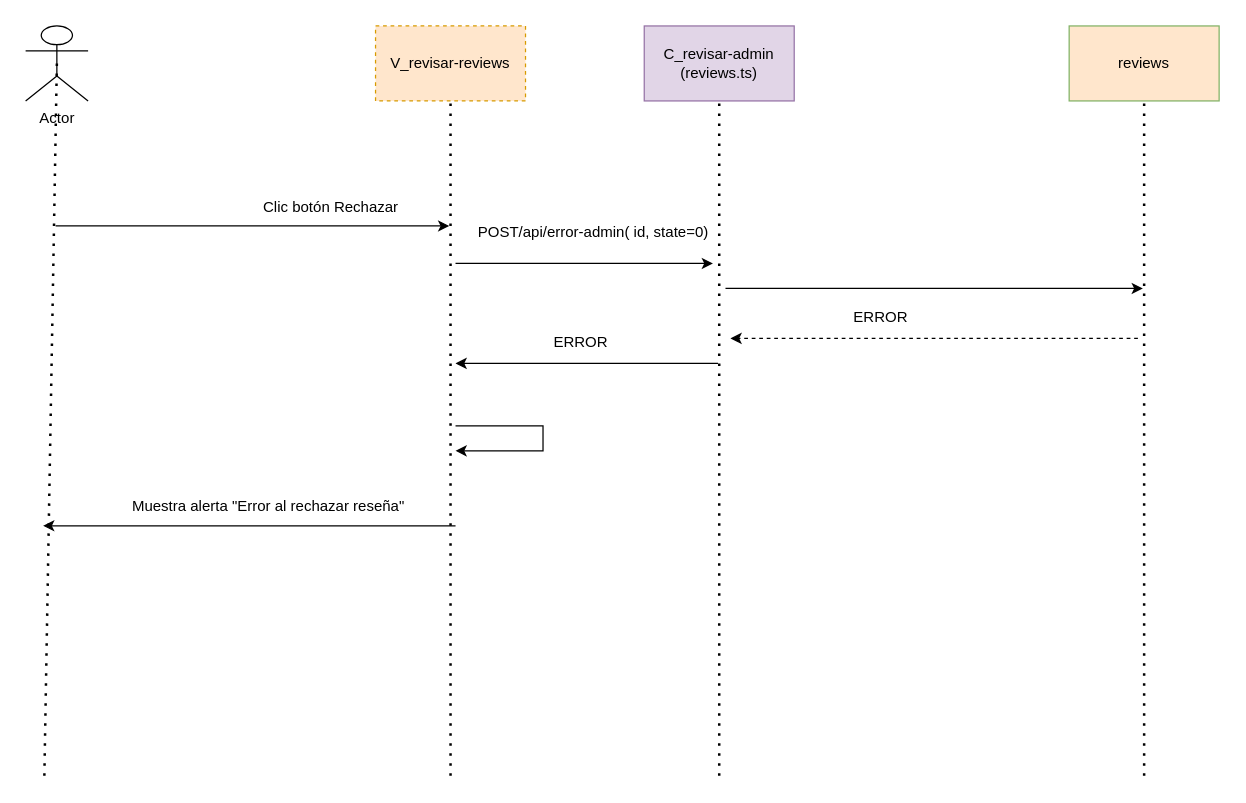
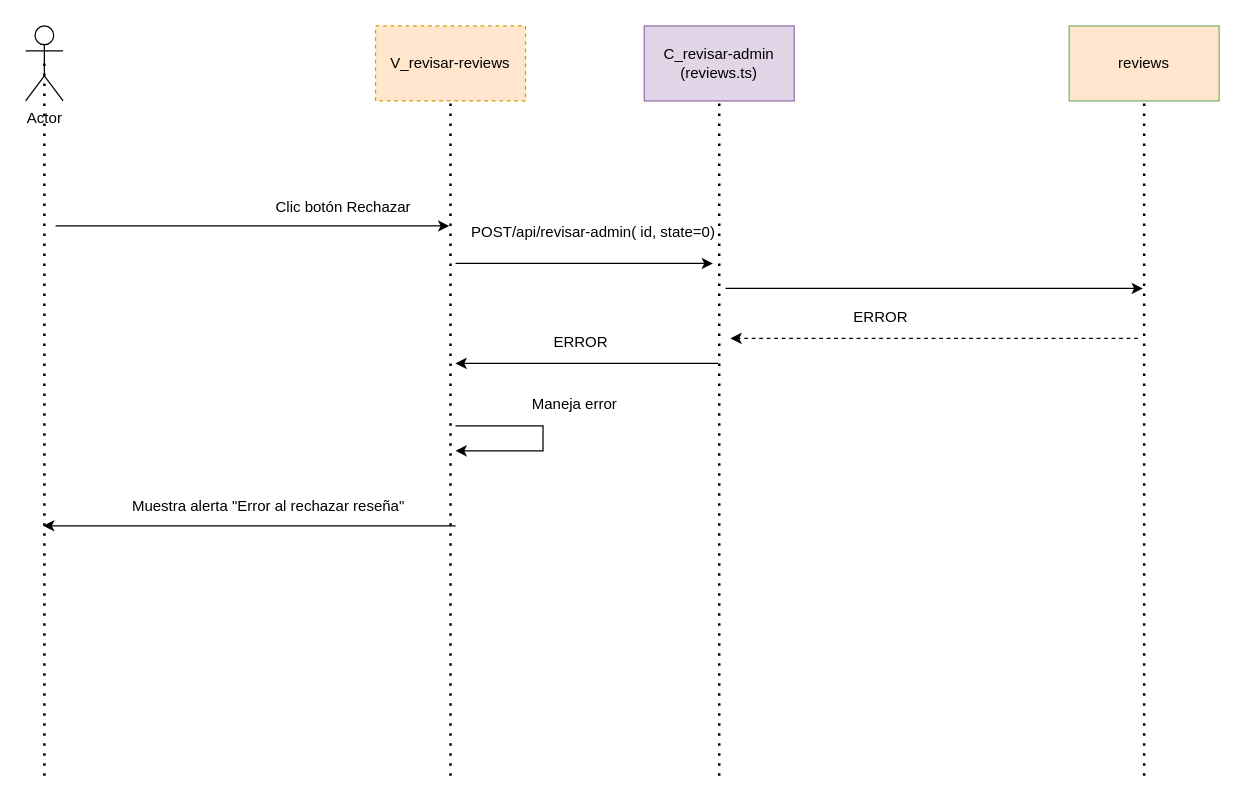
node "Actor": size 63x75 -> 38x75
node "Clic botón Rechazar": moved (331, 207) -> (343, 207)
node "POST/api/error-admin( id, state=0)": label "POST/api/error-admin( id, state=0)" -> "POST/api/revisar-admin( id, state=0)"
node "Maneja error": added
